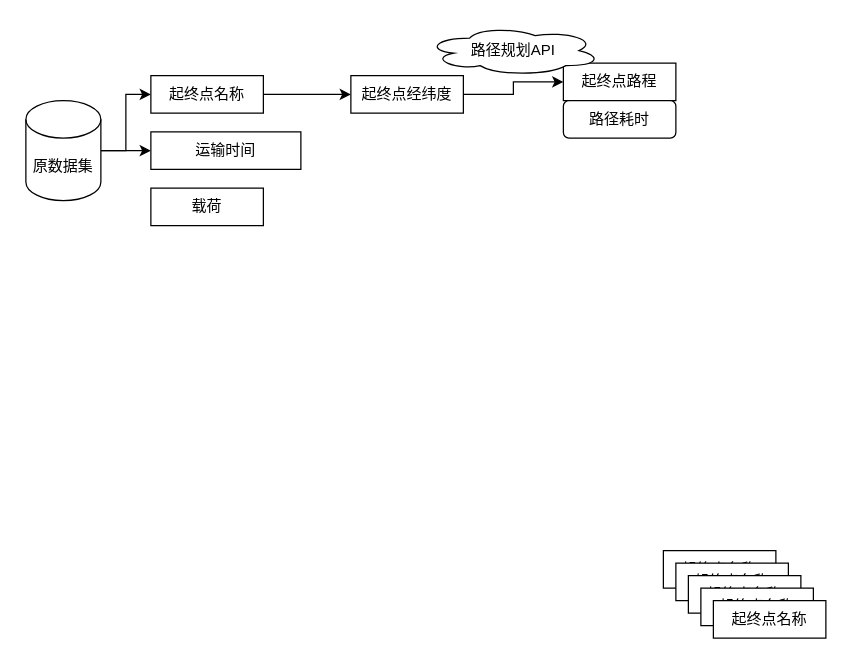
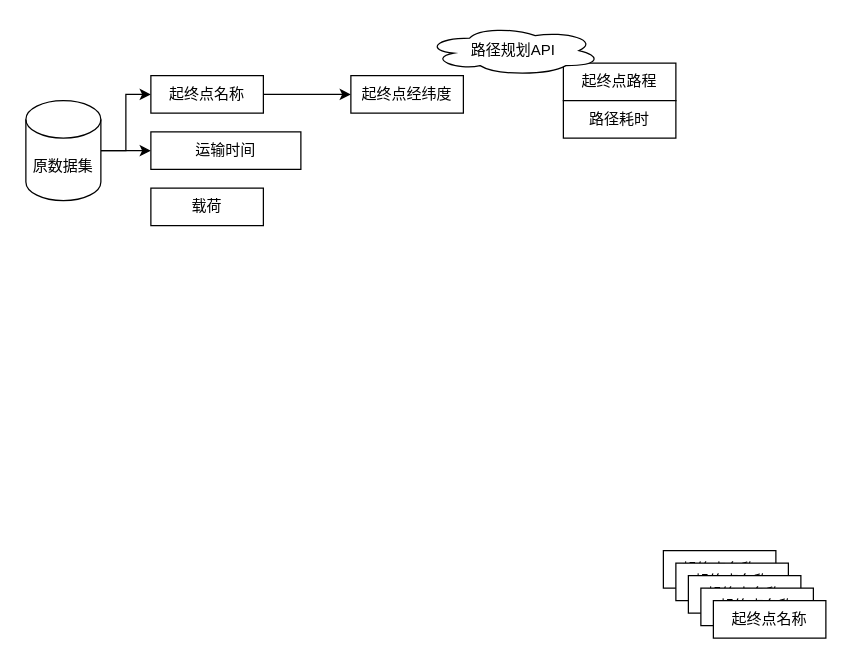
edge "起终点经纬度" -> "起终点路程": removed
node "路径耗时": shape rounded rectangle -> rectangle
